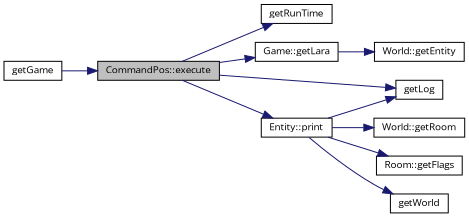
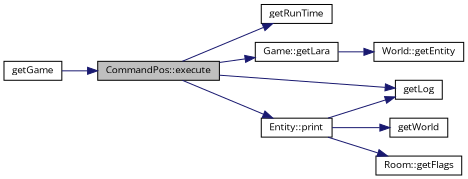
node "World::getRoom": removed
